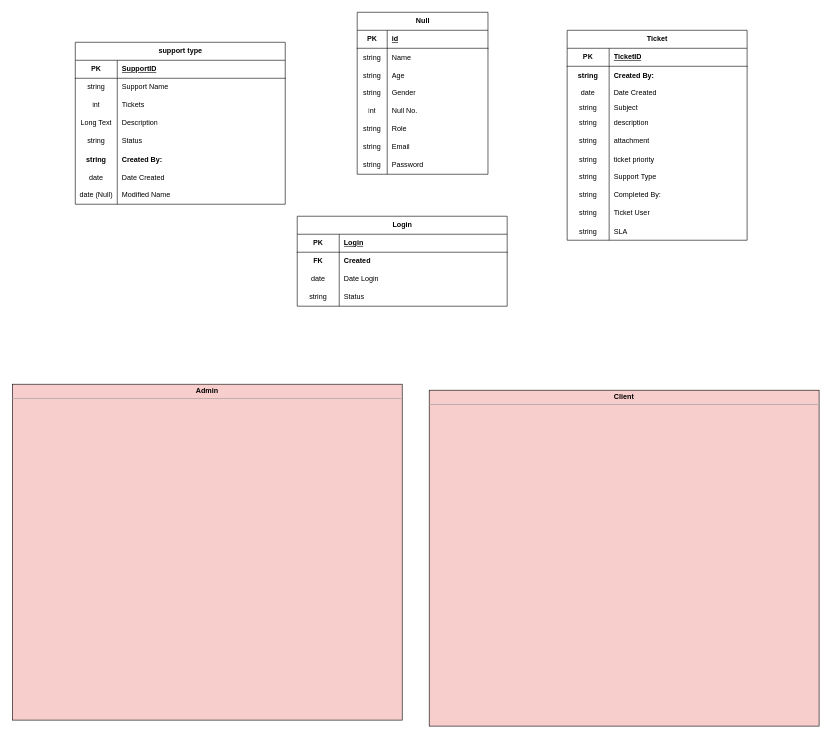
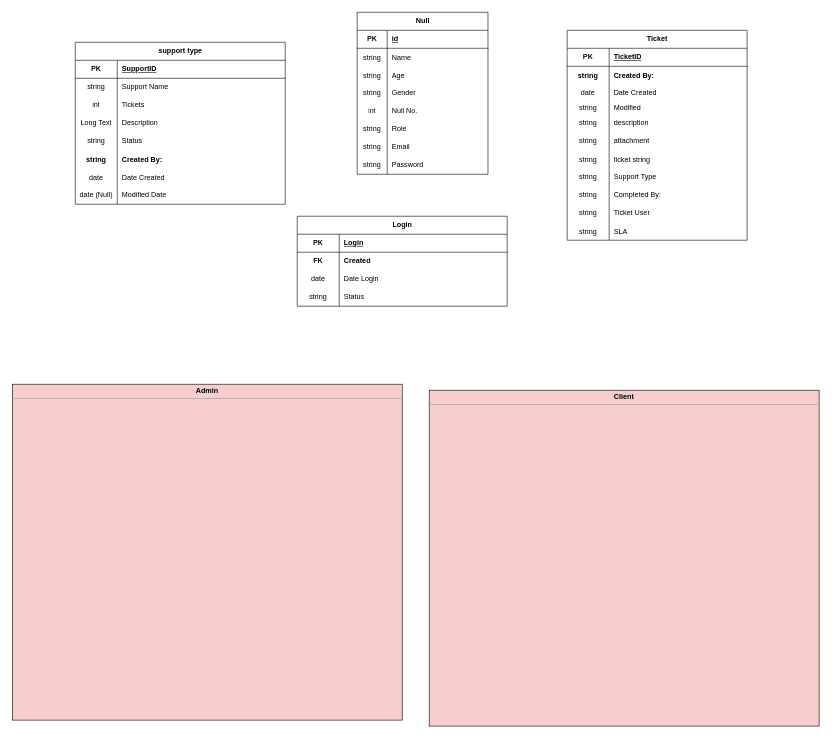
node "Subject": label "Subject" -> "Modified"
node "ticket priority": label "ticket priority" -> "ticket string"
node "Modified Name": label "Modified Name" -> "Modified Date"
